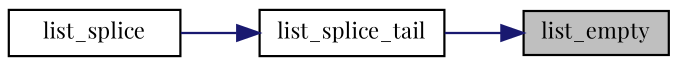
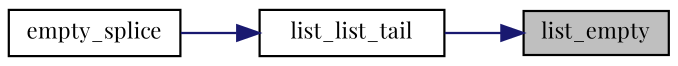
node "list_splice": label "list_splice" -> "empty_splice"
node "list_splice_tail": label "list_splice_tail" -> "list_list_tail"
